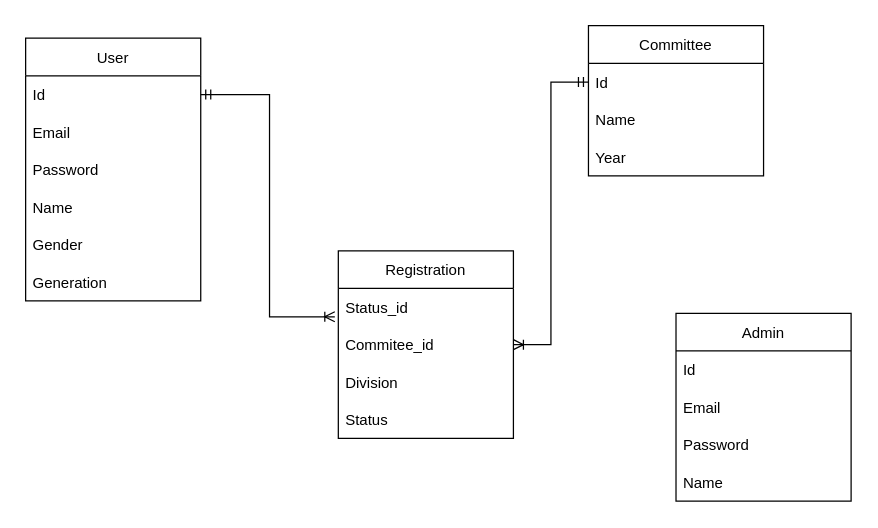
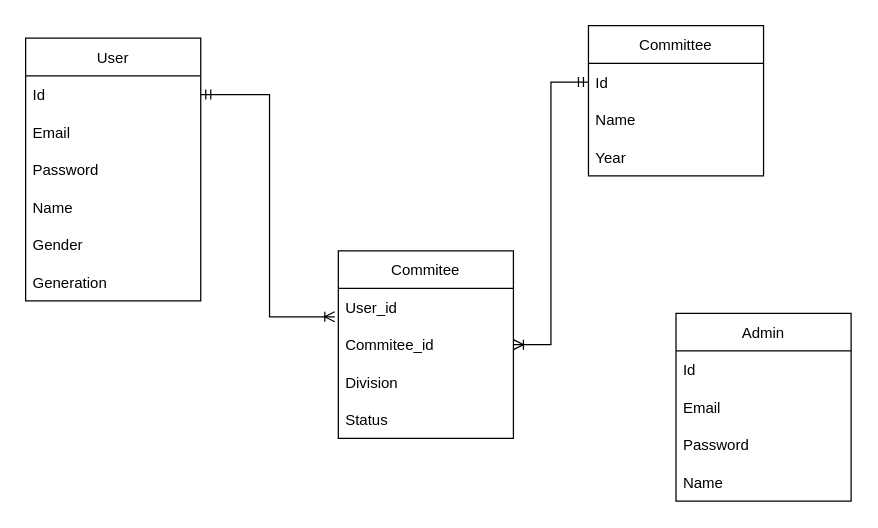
node "Registration": label "Registration" -> "Commitee"
node "Status_id": label "Status_id" -> "User_id"
